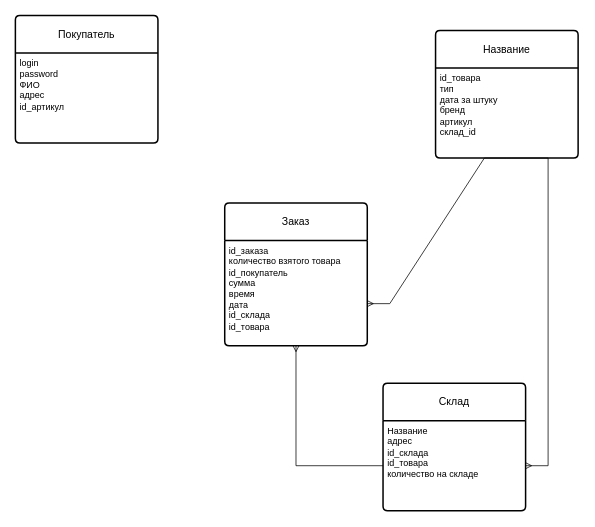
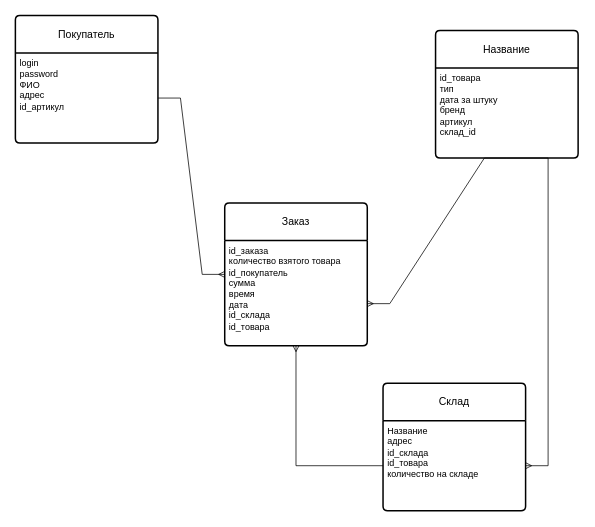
edge "login password ФИО адрес id_артикул" -> "Заказ": added
